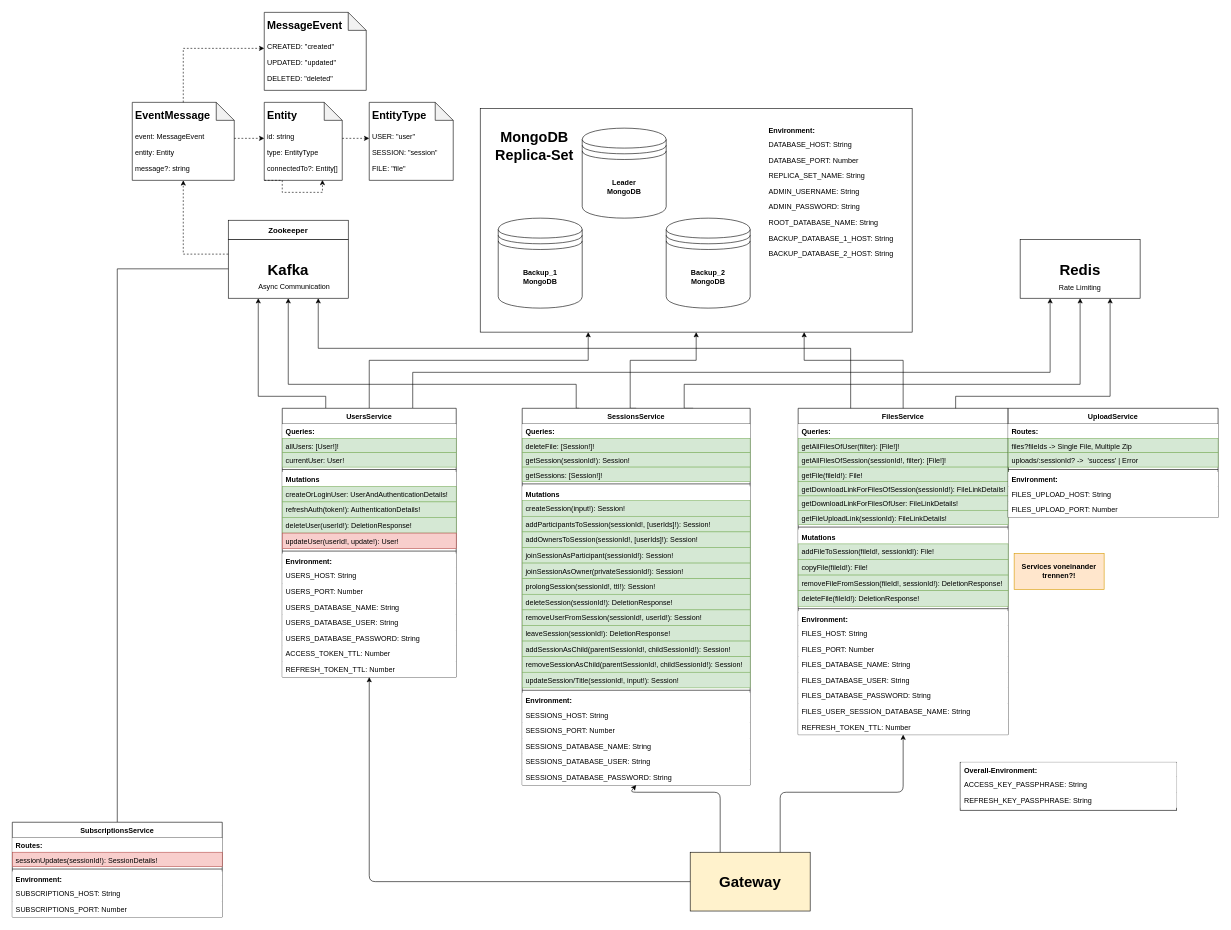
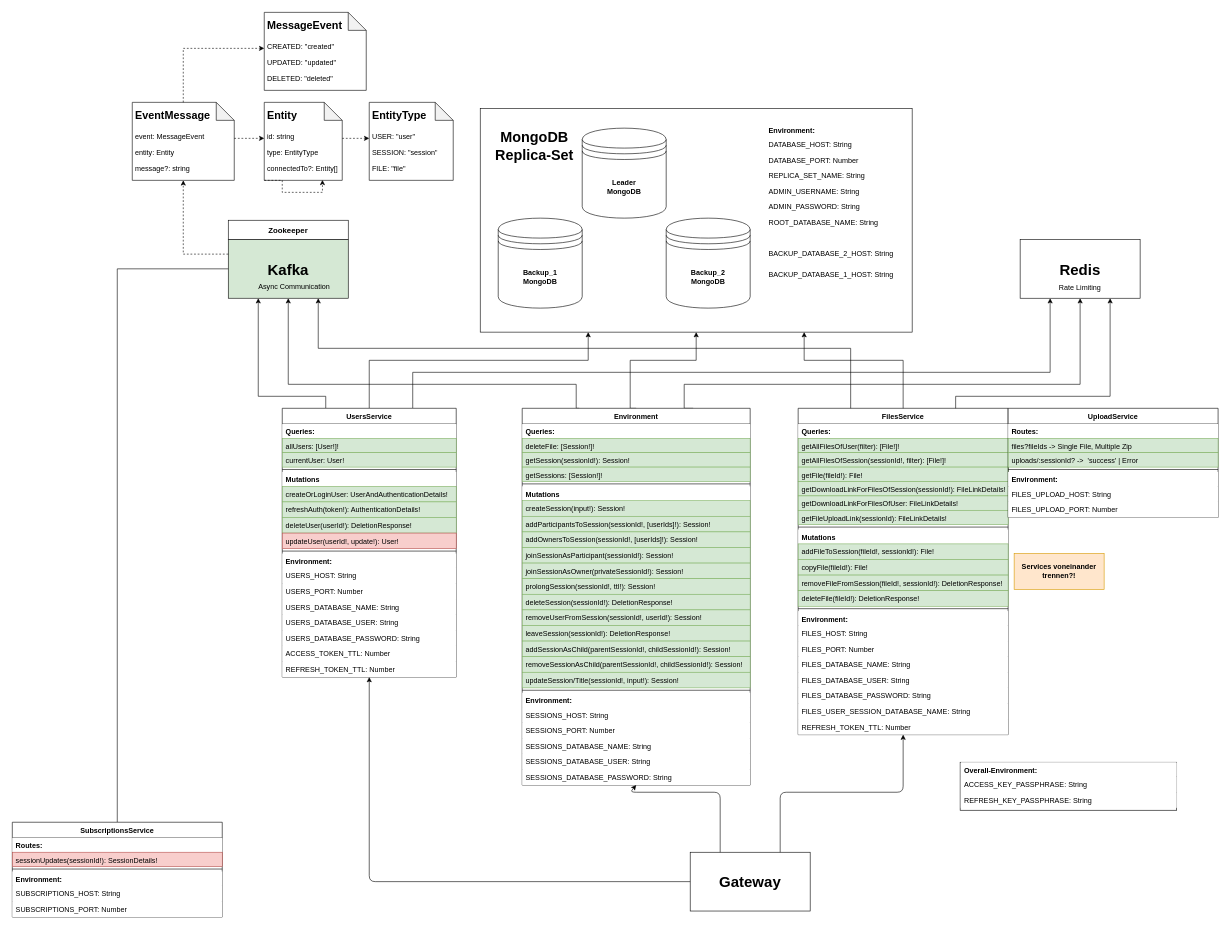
node "BACKUP_DATABASE_1_HOST: String": moved (836, 238) -> (836, 274)
node "Kafka": fillcolor #ffffff -> #d5e8d4
node "SessionsService": label "SessionsService" -> "Environment"
node "Gateway": fillcolor #fff2cc -> #ffffff
